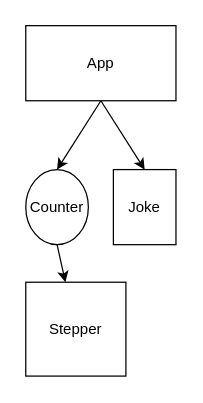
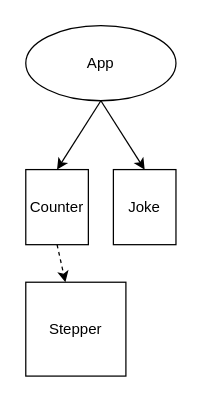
node "App": shape rectangle -> ellipse
node "Counter": shape ellipse -> rectangle
edge "Counter" -> "Stepper": style solid -> dashed
